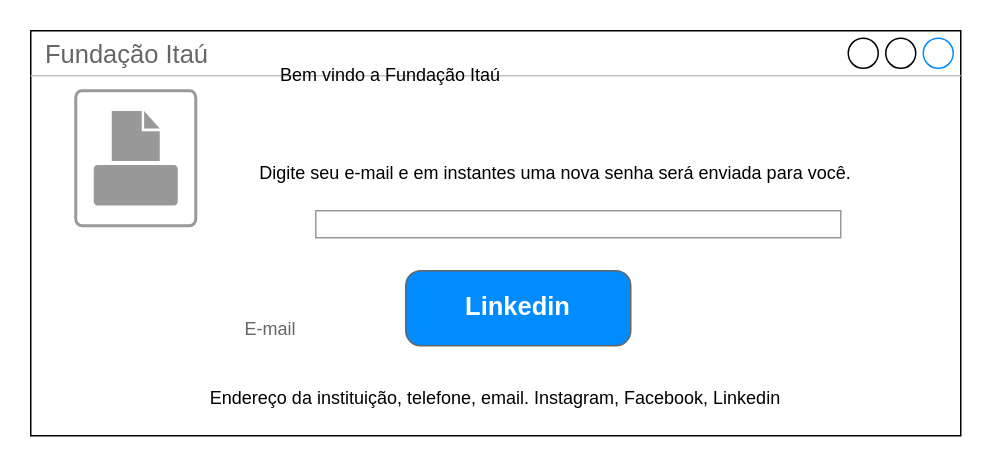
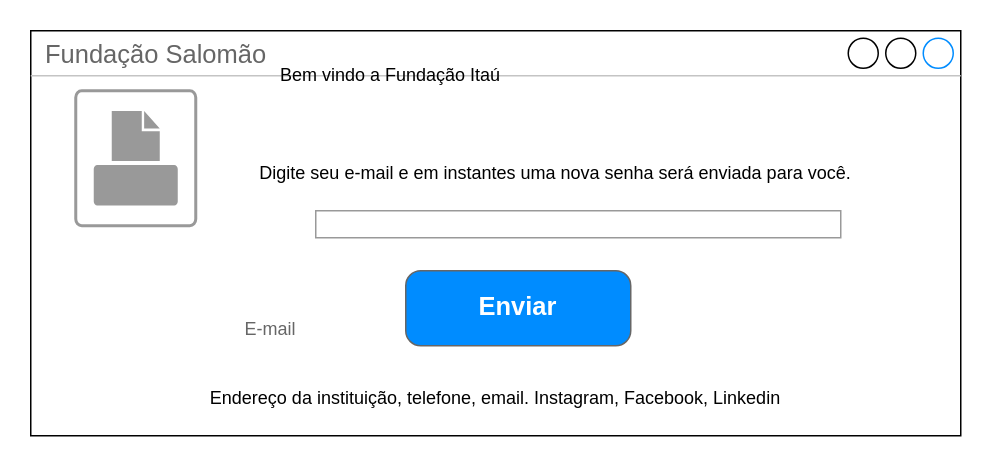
node "Fundação Itaú": label "Fundação Itaú" -> "Fundação Salomão"
node "Linkedin": label "Linkedin" -> "Enviar"
